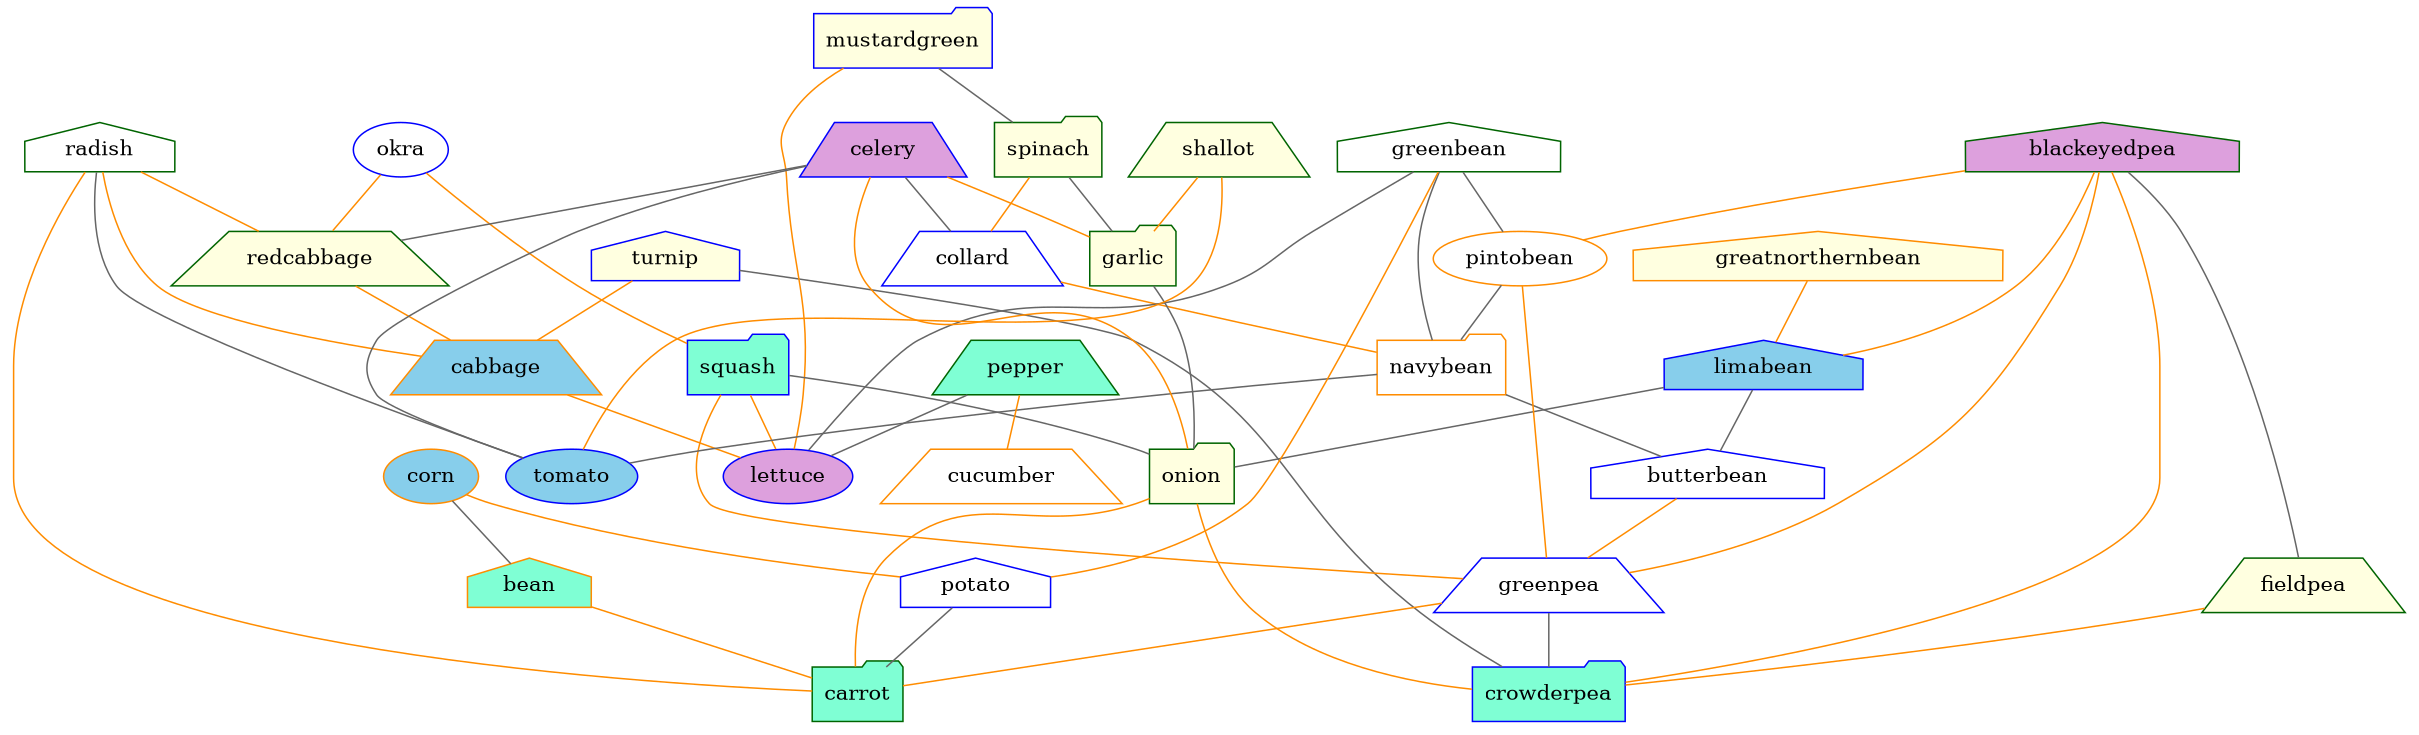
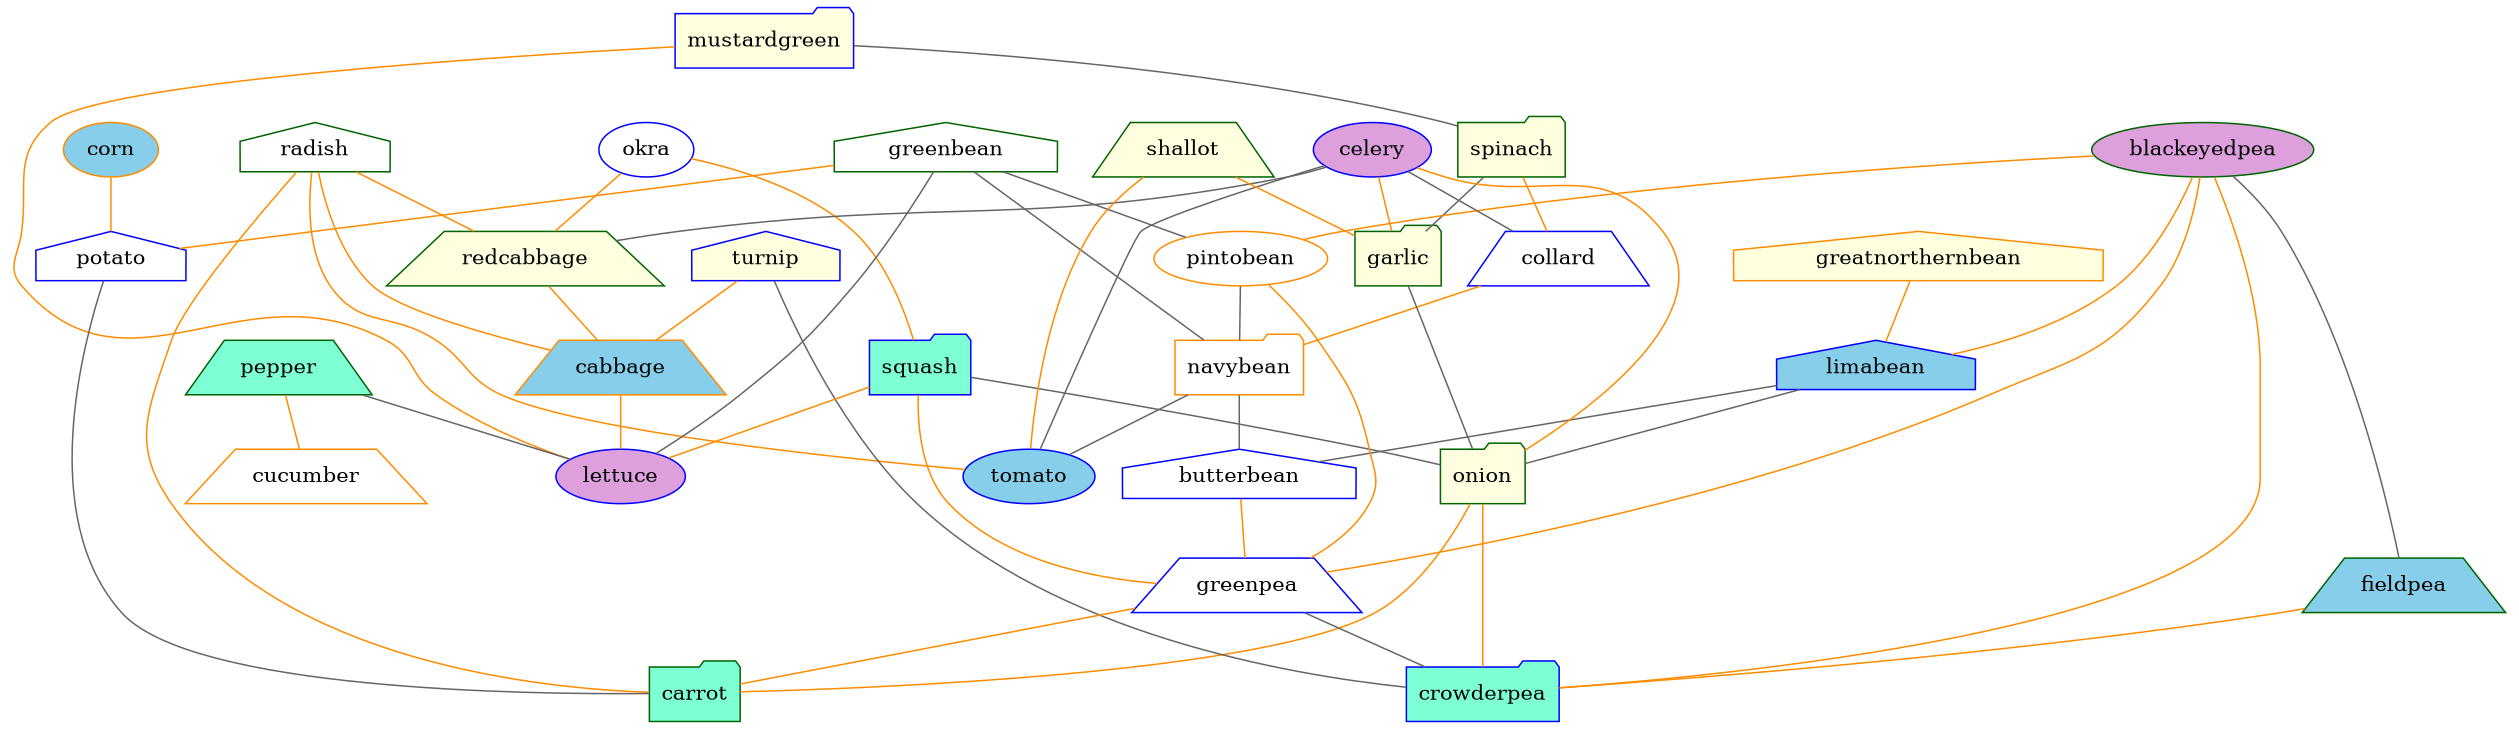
node "celery": shape trapezium -> ellipse
node "blackeyedpea": shape house -> ellipse
edge "radish" -- "tomato": color gray40 -> darkorange
node "bean": removed
node "fieldpea": fillcolor lightyellow -> skyblue
